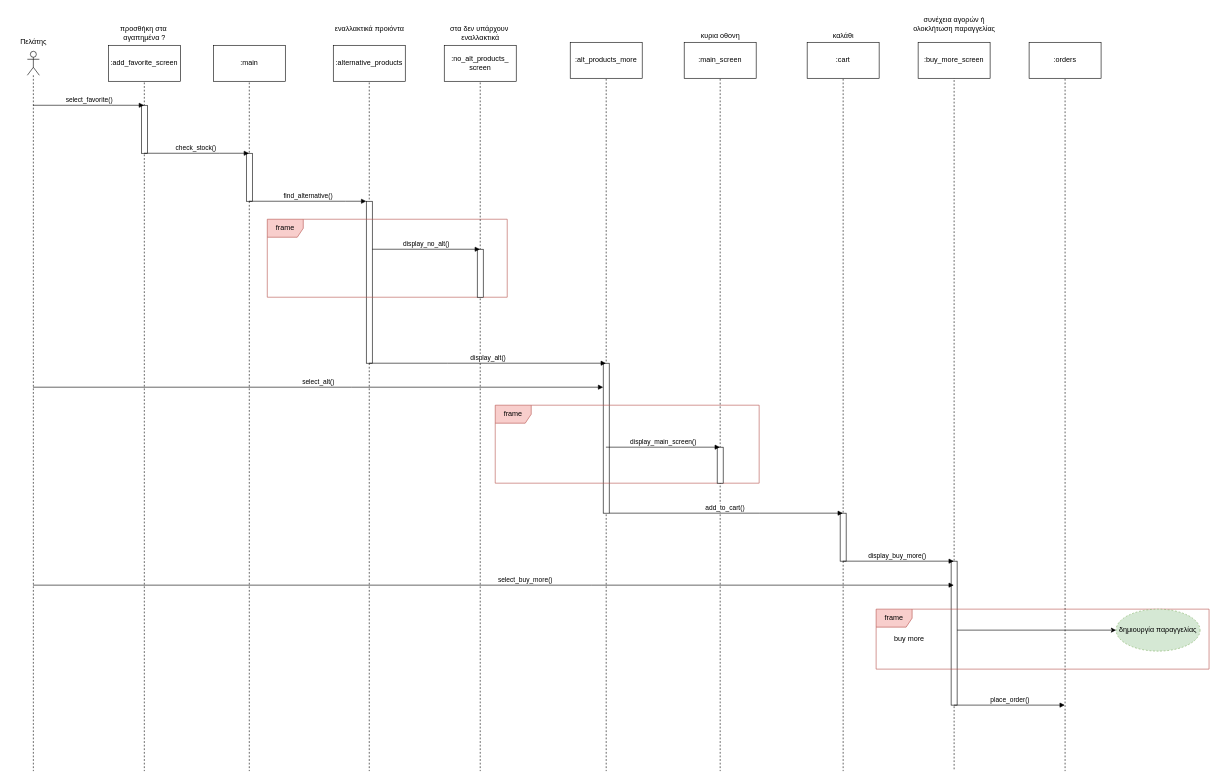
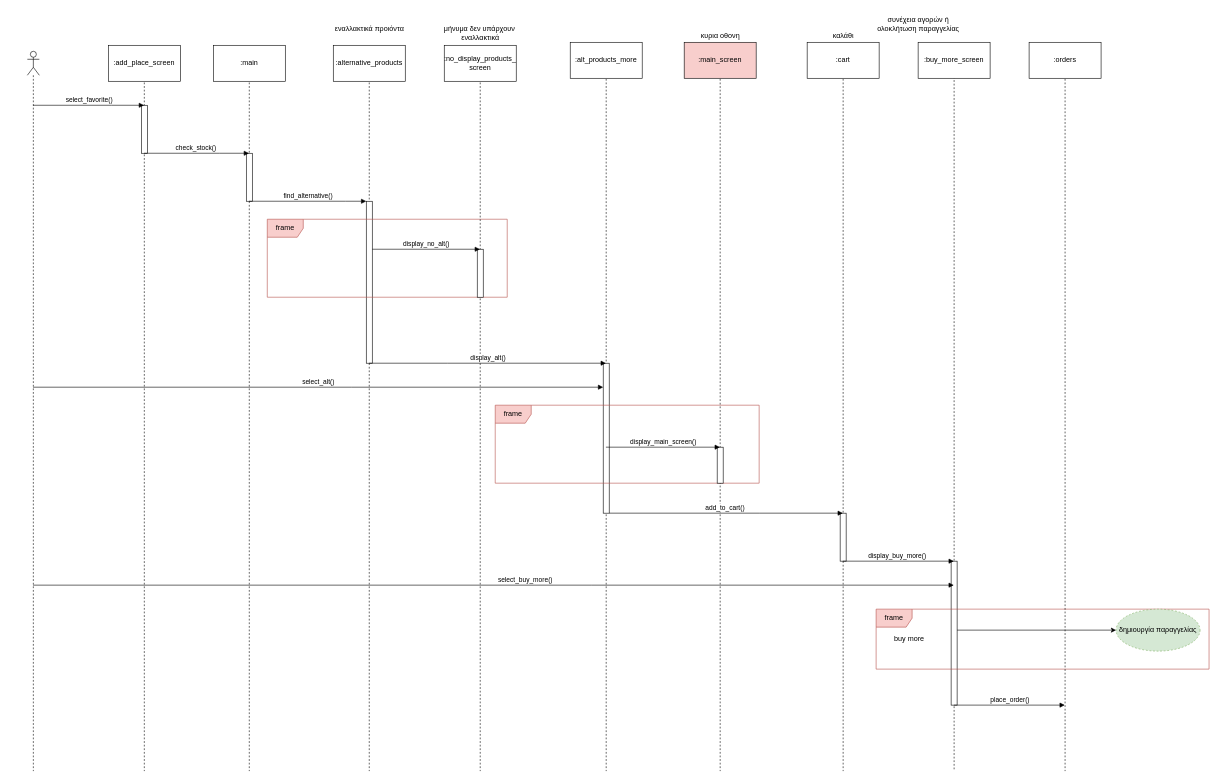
node "συνέχεια αγορών ή ολοκλήτωση παραγγελίας": moved (954, 24) -> (918, 24)
node "προσθήκη στα αγαπημένα ?": removed
node "στα δεν υπάρχουν εναλλακτικά": label "στα δεν υπάρχουν εναλλακτικά" -> "μήνυμα δεν υπάρχουν εναλλακτικά"
node "Πελάτης": removed
node ":main_screen": fillcolor #ffffff -> #f8cecc
node ":add_favorite_screen": label ":add_favorite_screen" -> ":add_place_screen"
node ":no_alt_products_ screen": label ":no_alt_products_ screen" -> ":no_display_products_ screen"
